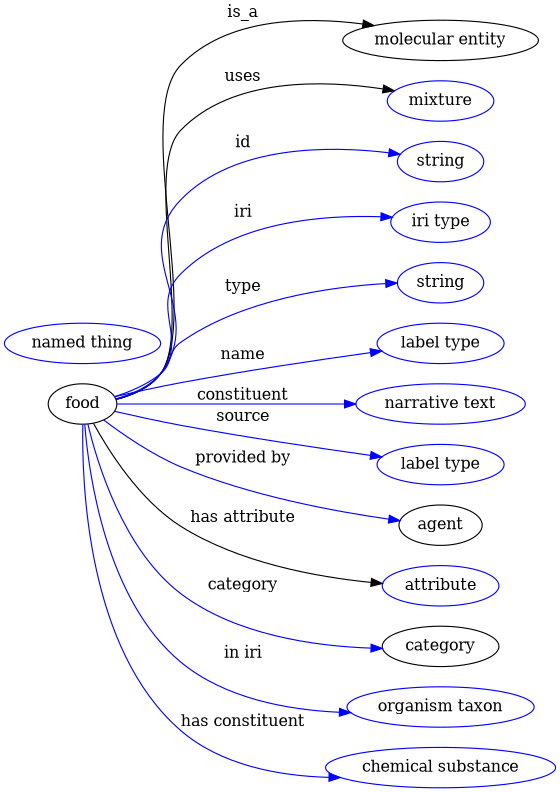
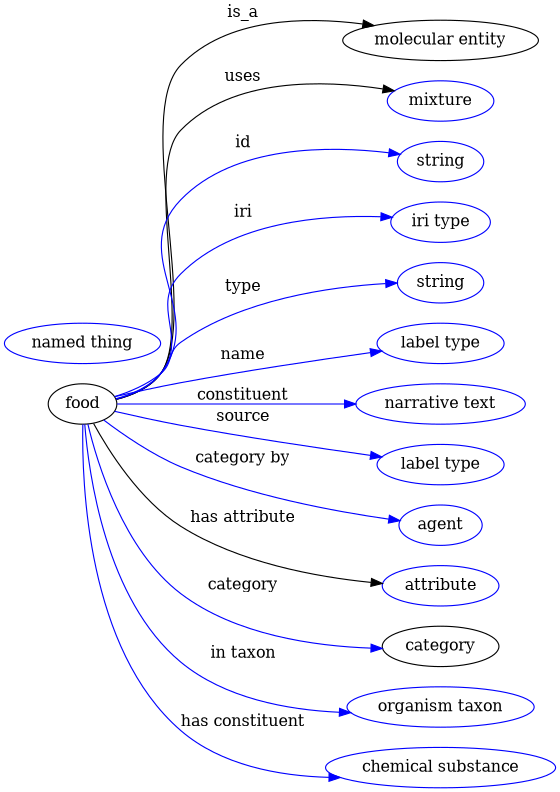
edge "food" -> "agent": label "provided by" -> "category by"
node "agent": color black -> blue
edge "food" -> "organism taxon": label "in iri" -> "in taxon"
